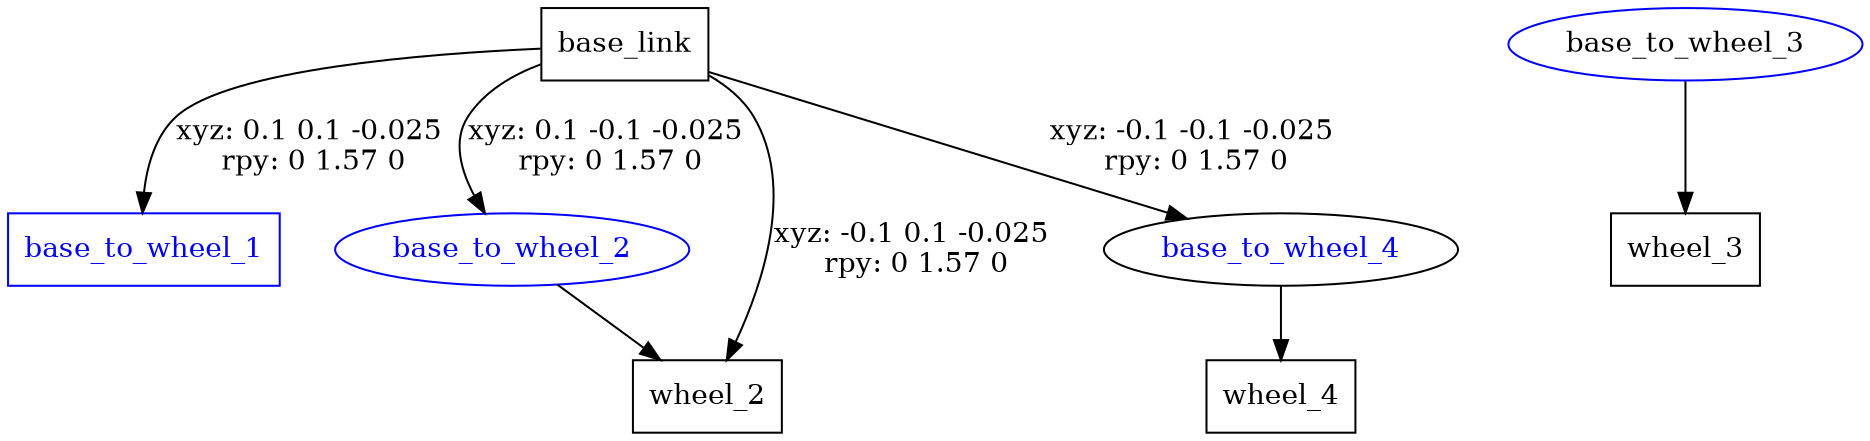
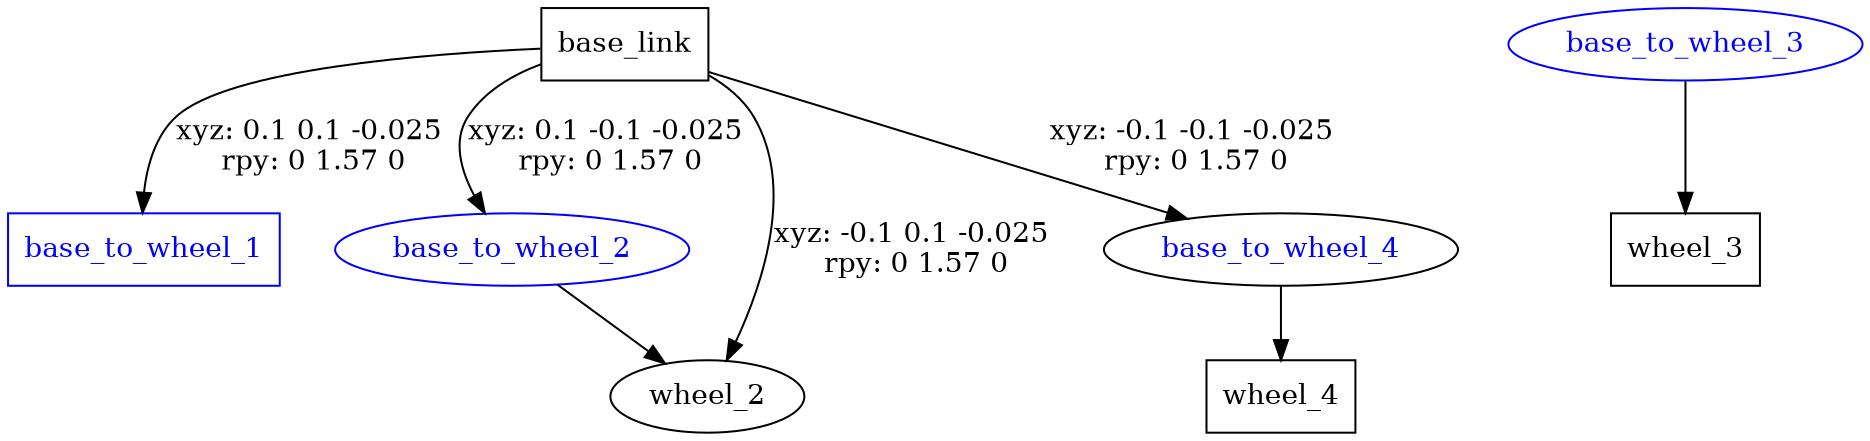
node "base_to_wheel_3": fontcolor black -> blue
node "wheel_2": shape box -> ellipse
